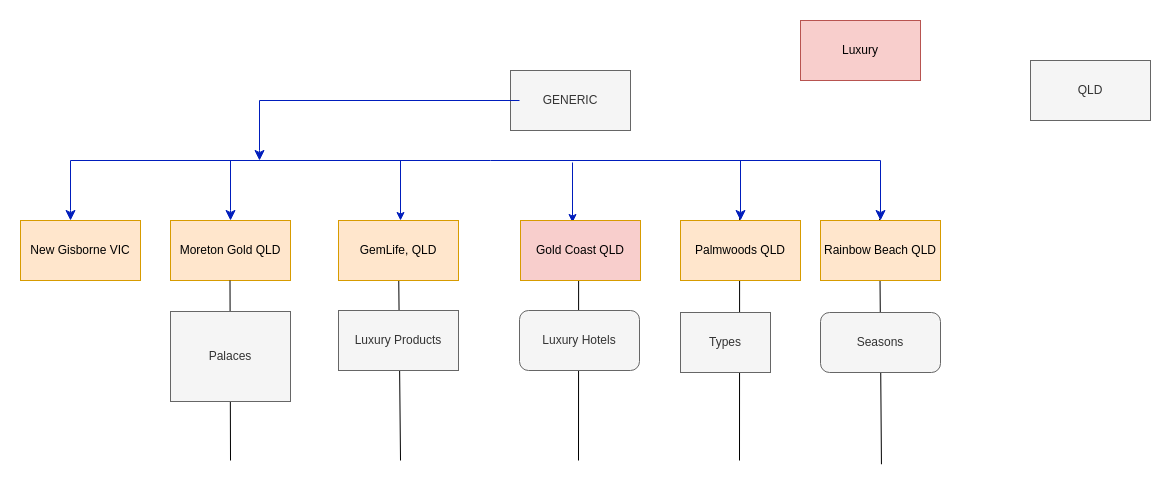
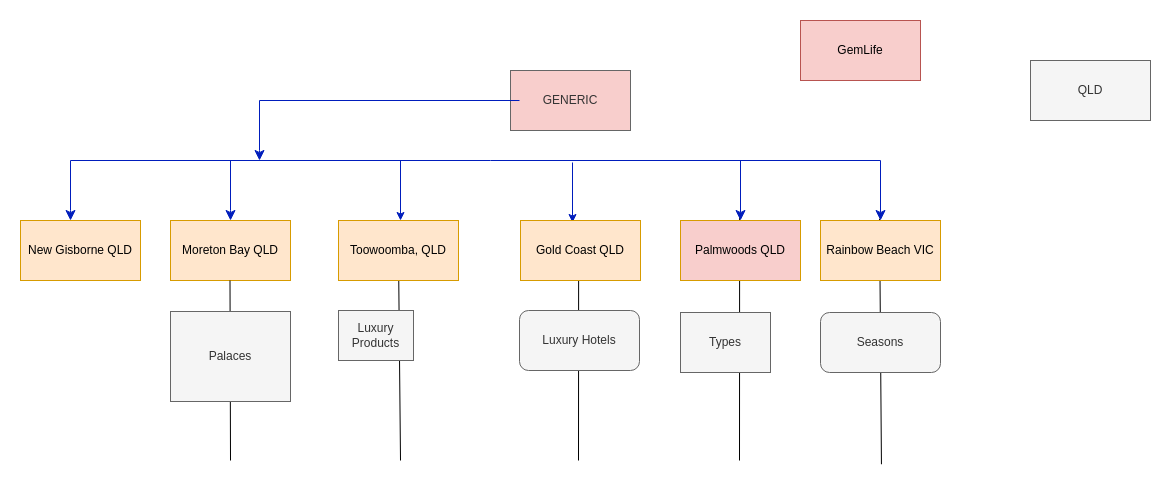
node "Luxury": label "Luxury" -> "GemLife"
node "GENERIC": fillcolor #f5f5f5 -> #f8cecc
node "New Gisborne VIC": label "New Gisborne VIC" -> "New Gisborne QLD"
node "Moreton Gold QLD": label "Moreton Gold QLD" -> "Moreton Bay QLD"
node "GemLife, QLD": label "GemLife, QLD" -> "Toowoomba, QLD"
node "Gold Coast QLD": fillcolor #f8cecc -> #ffe6cc
node "Palmwoods QLD": fillcolor #ffe6cc -> #f8cecc
node "Rainbow Beach QLD": label "Rainbow Beach QLD" -> "Rainbow Beach VIC"
node "Luxury Products": size 120x60 -> 75x50
